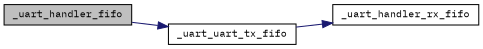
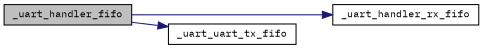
edge "_uart_uart_tx_fifo" -> "_uart_handler_rx_fifo": now "_uart_handler_fifo" -> "_uart_handler_rx_fifo"
